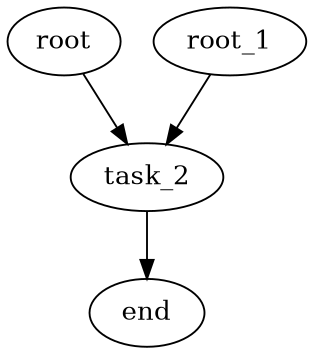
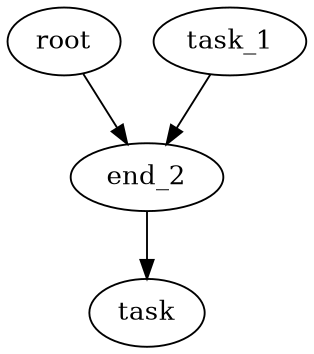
node "root_1": label "root_1" -> "task_1"
node "task_2": label "task_2" -> "end_2"
node "end": label "end" -> "task"
